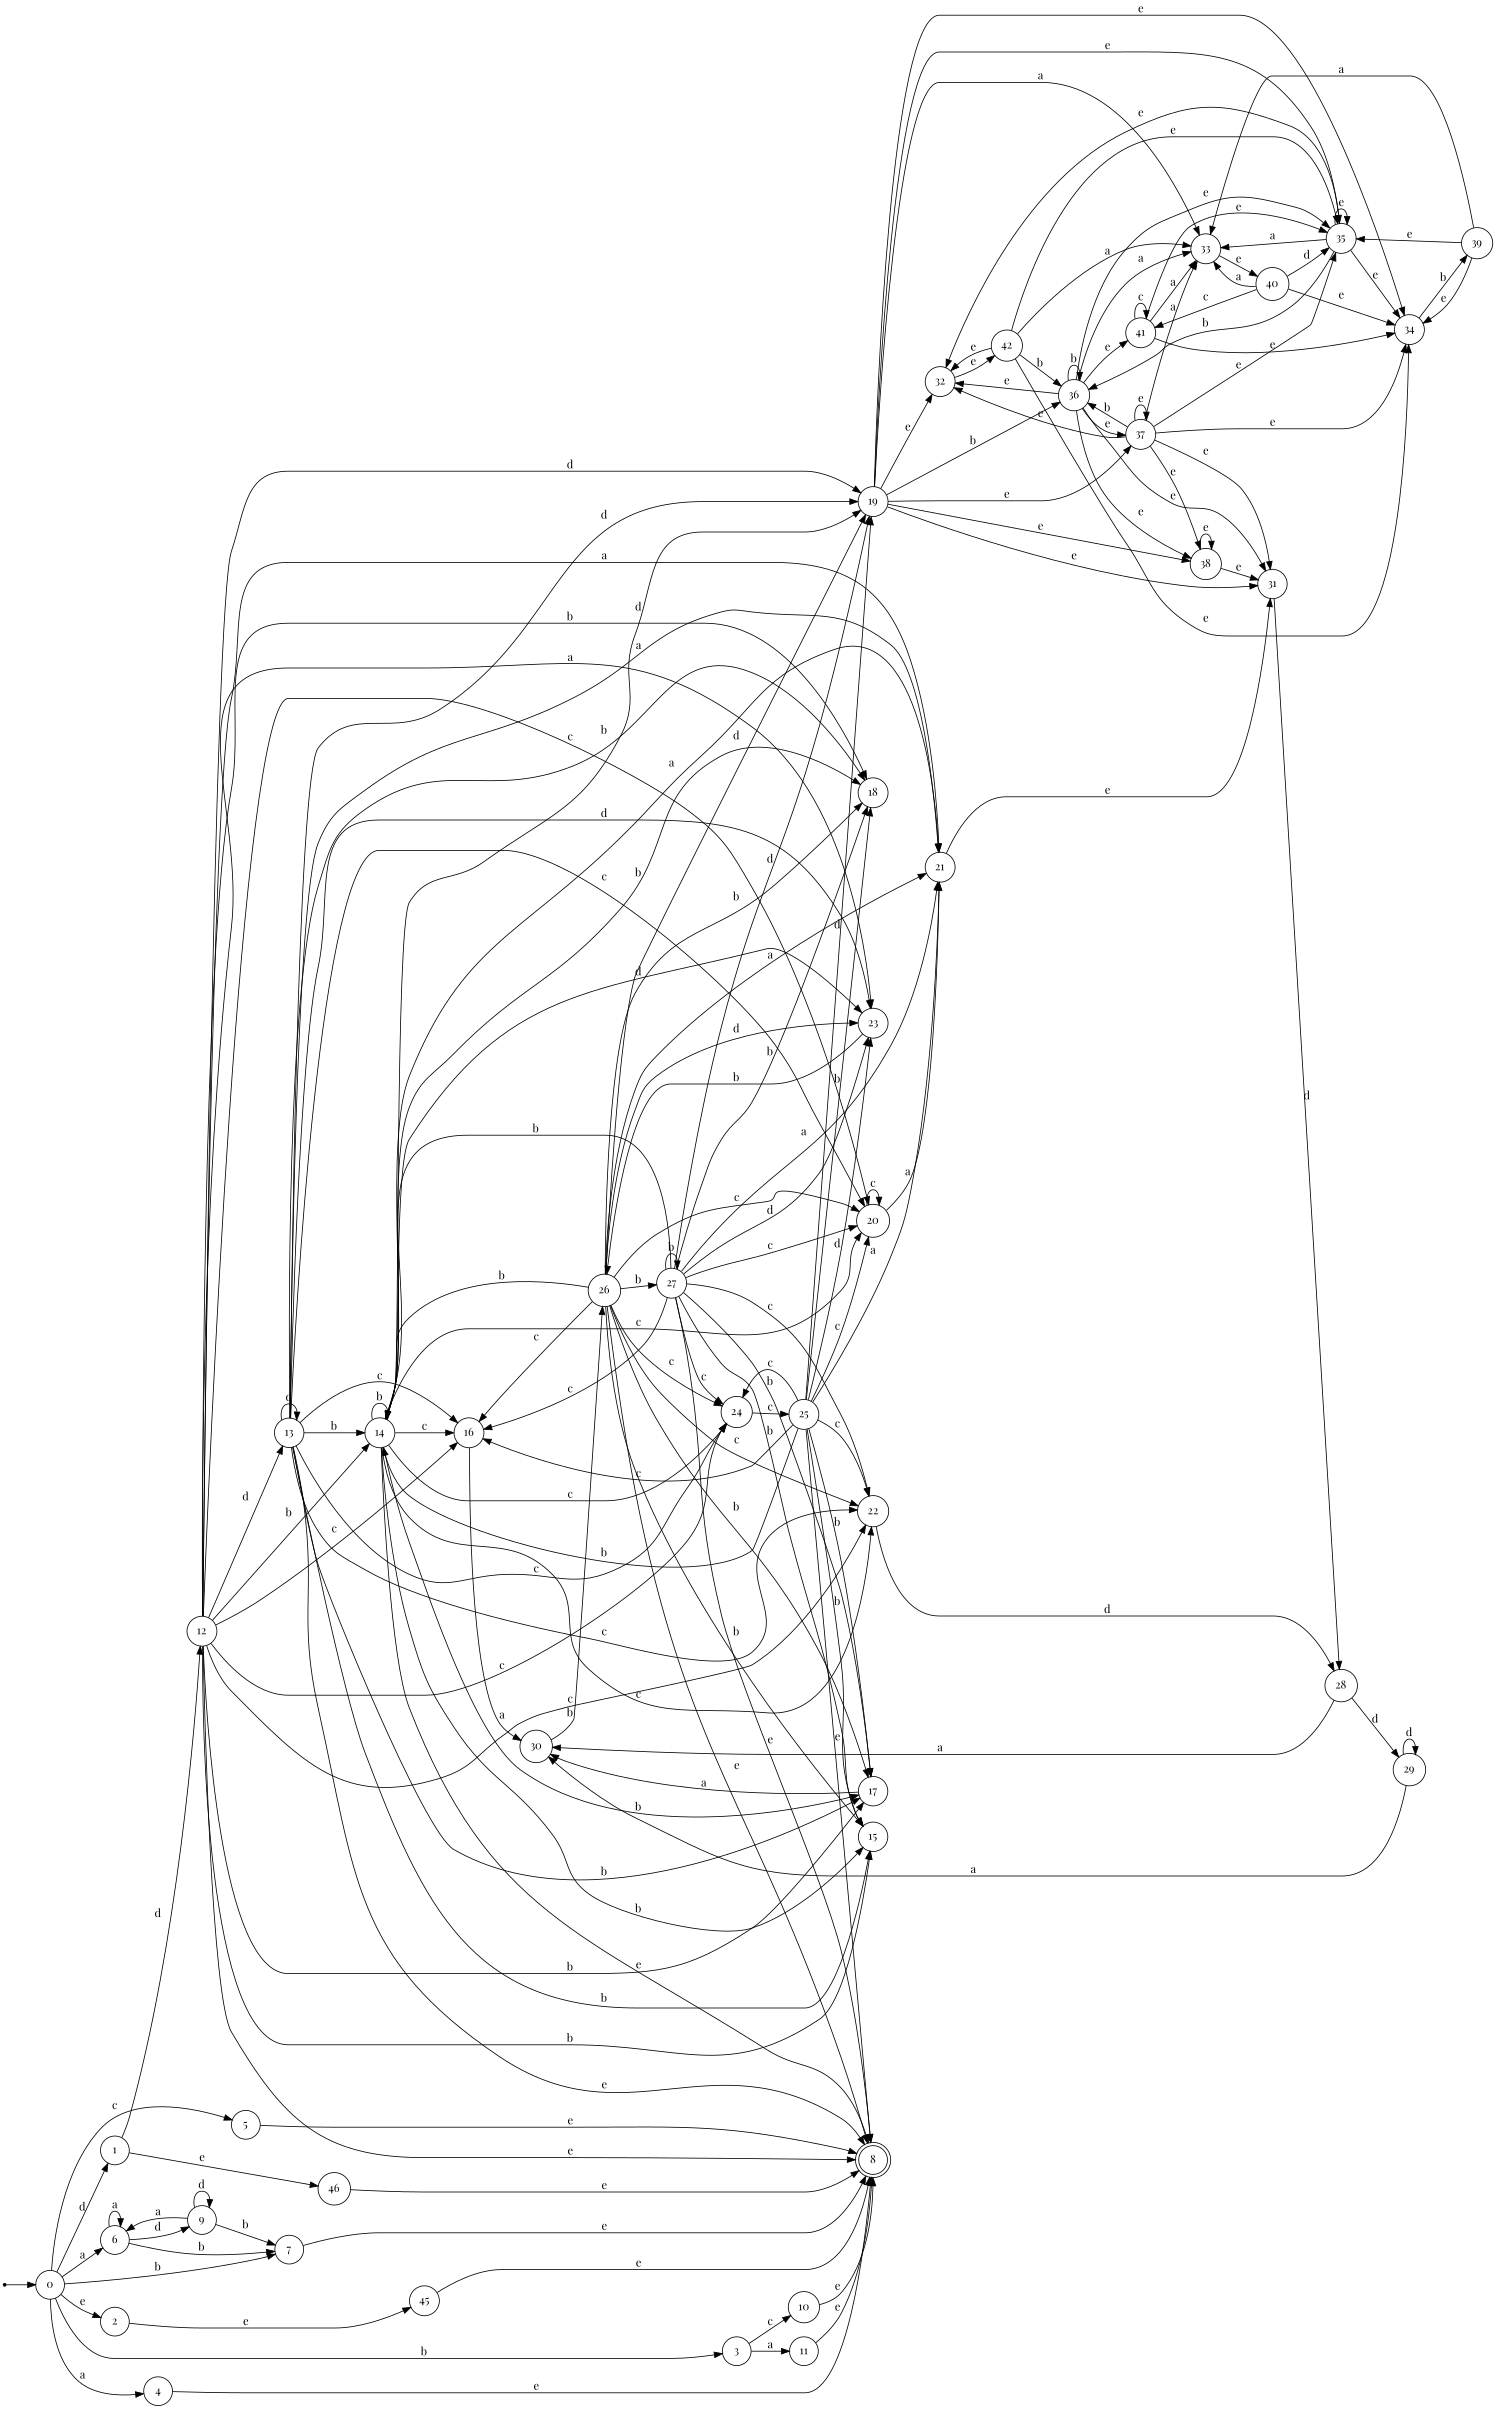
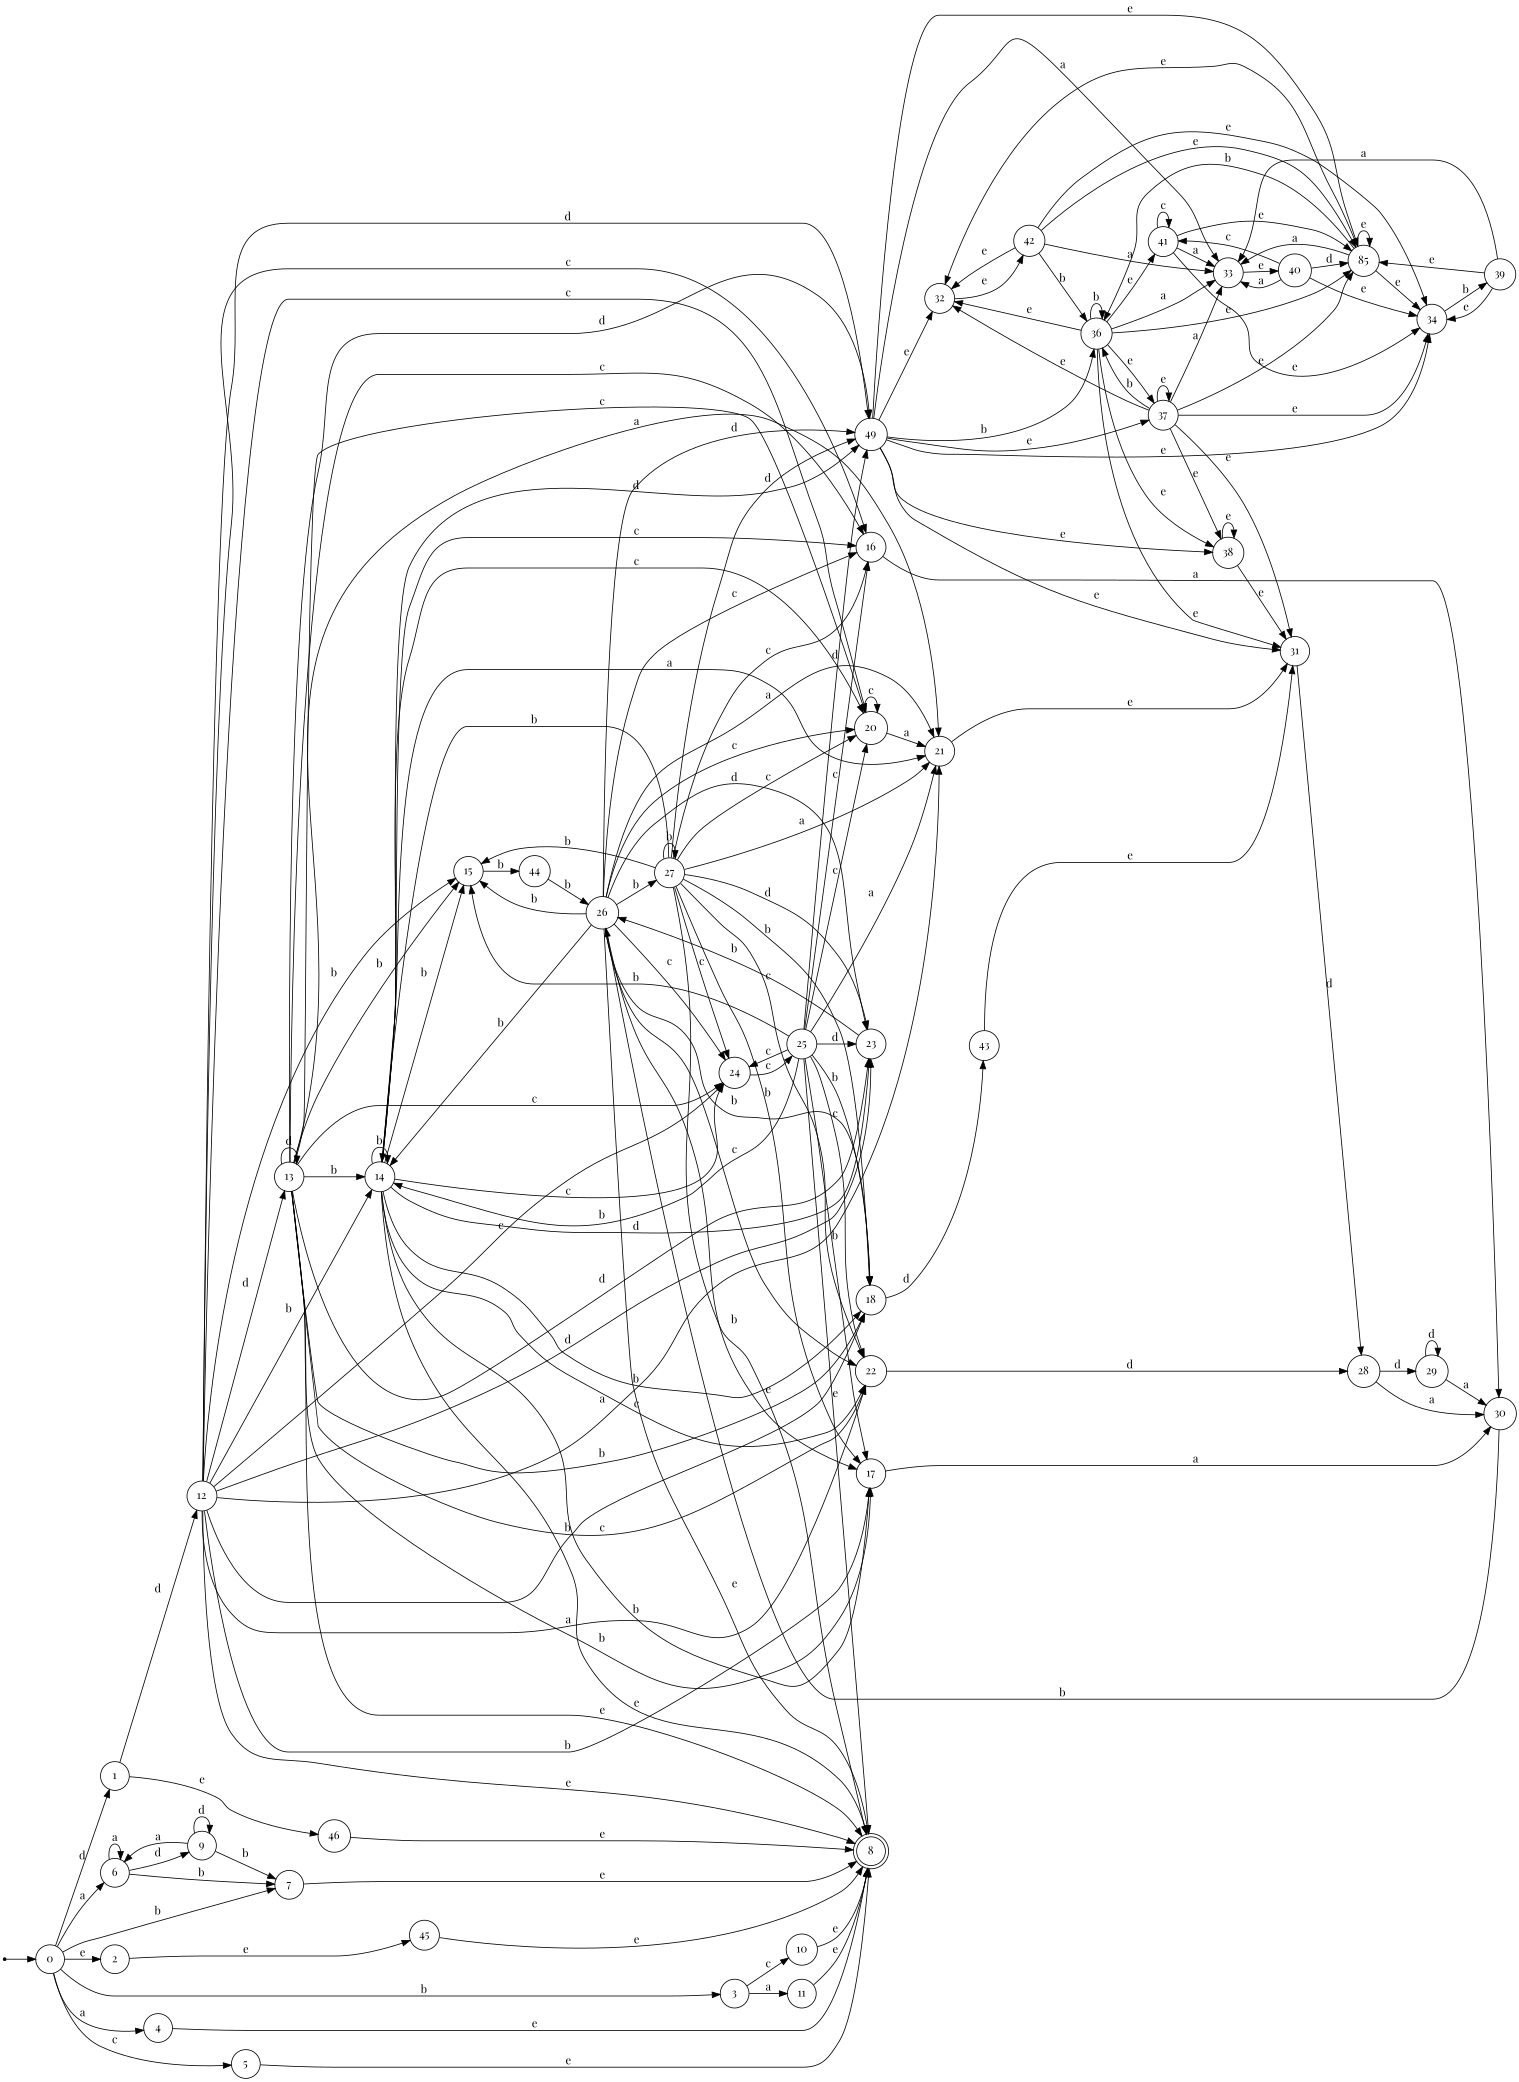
node "35": label "35" -> "85"
node "19": label "19" -> "49"
edge "12" -> "23": label "a" -> "d"
node "44": added
node "43": added
edge "12" -> "22": label "c" -> "a"
